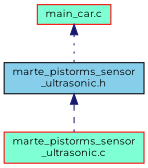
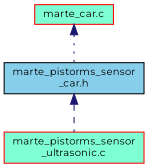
node "main_car.c": label "main_car.c" -> "marte_car.c"
node "marte_pistorms_sensor _ultrasonic.h": label "marte_pistorms_sensor _ultrasonic.h" -> "marte_pistorms_sensor _car.h"
